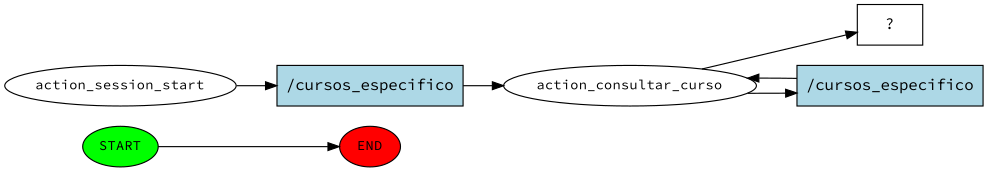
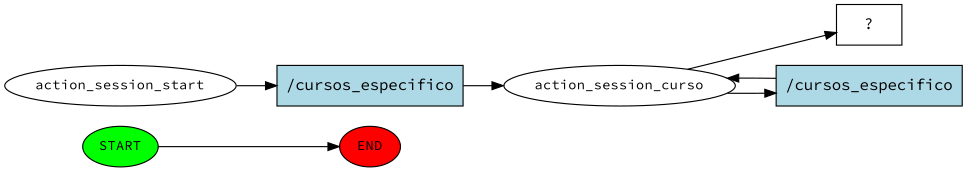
node "action_consultar_curso": label "action_consultar_curso" -> "action_session_curso"
